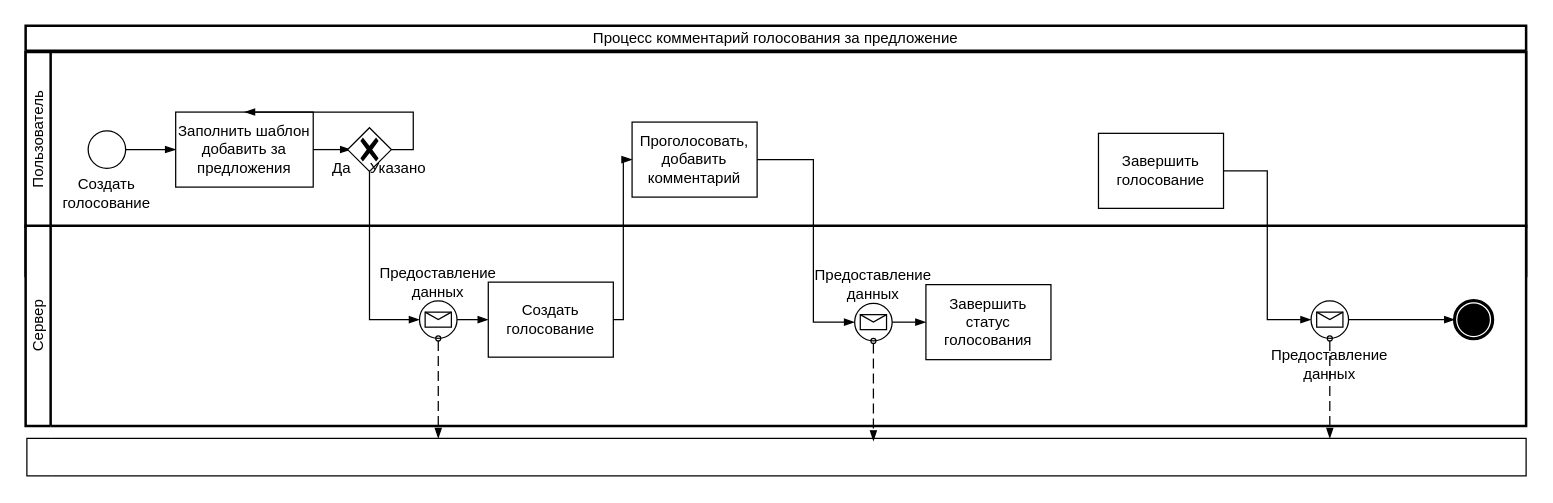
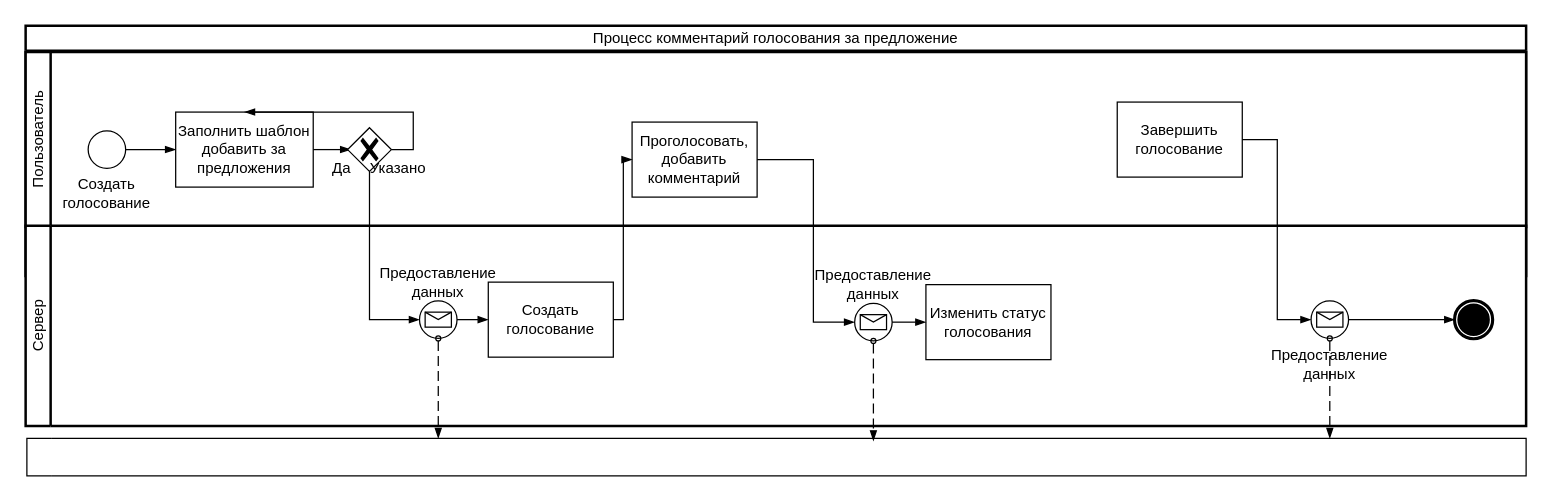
node "Завершить голосование": moved (1161, 171) -> (1179, 139)
node "Завершить статус голосования": label "Завершить статус голосования" -> "Изменить статус голосования"
